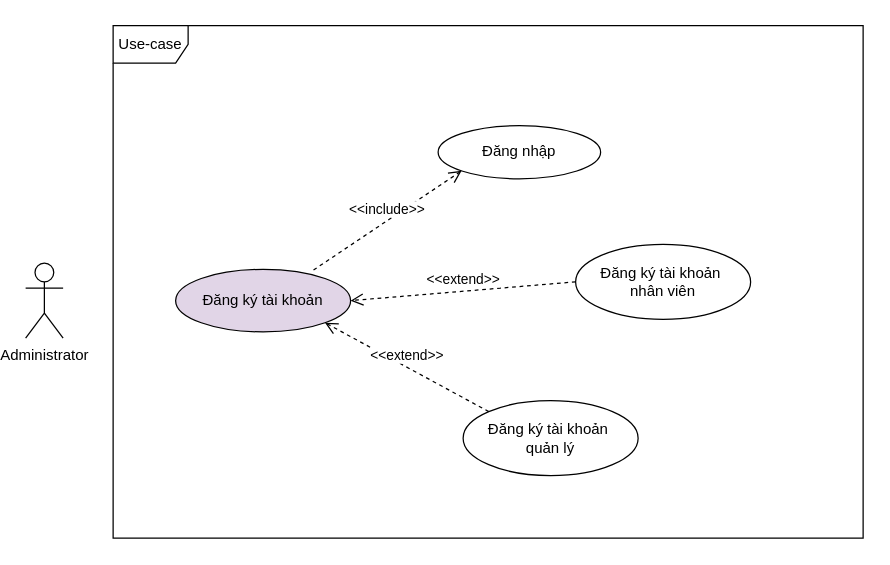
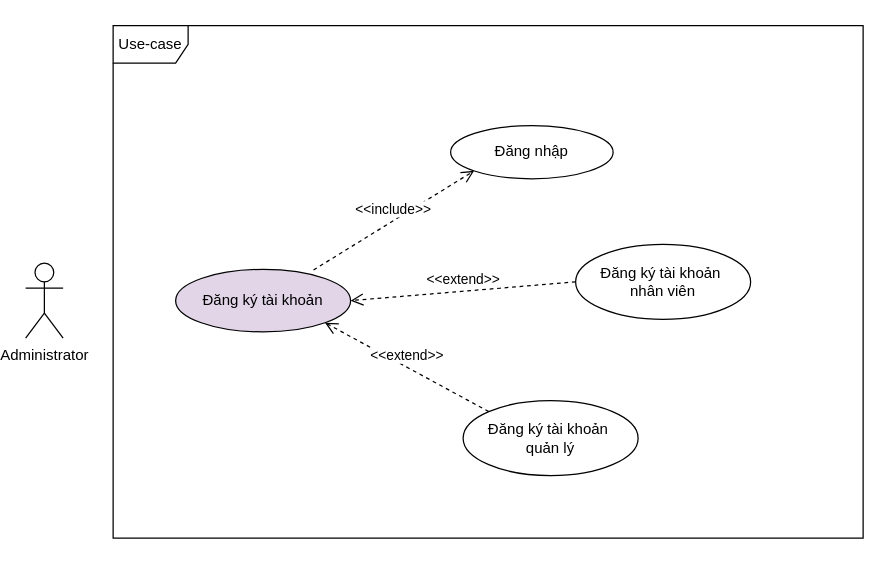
node "Đăng nhập": moved (519, 152) -> (532, 152)
